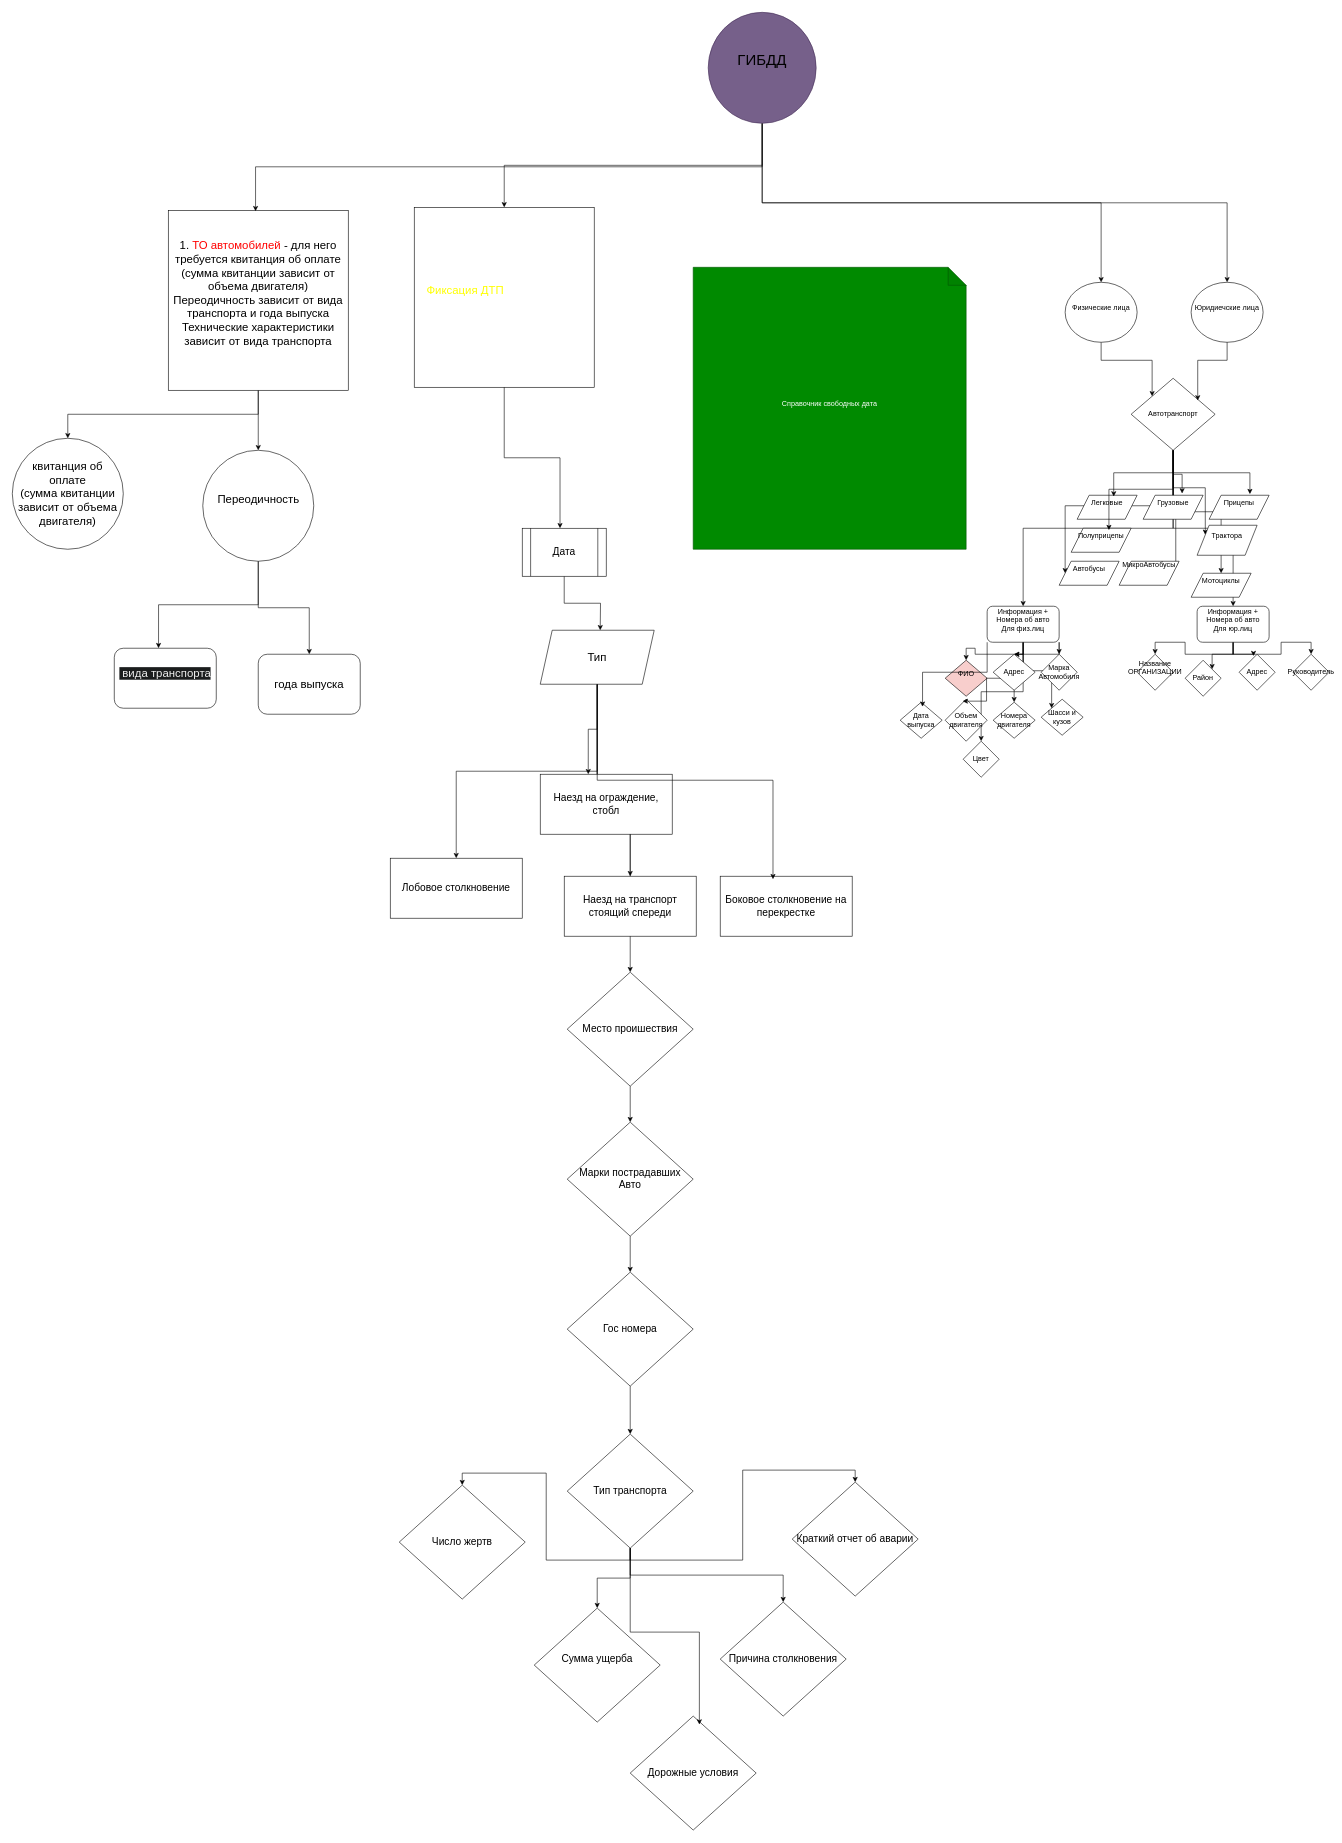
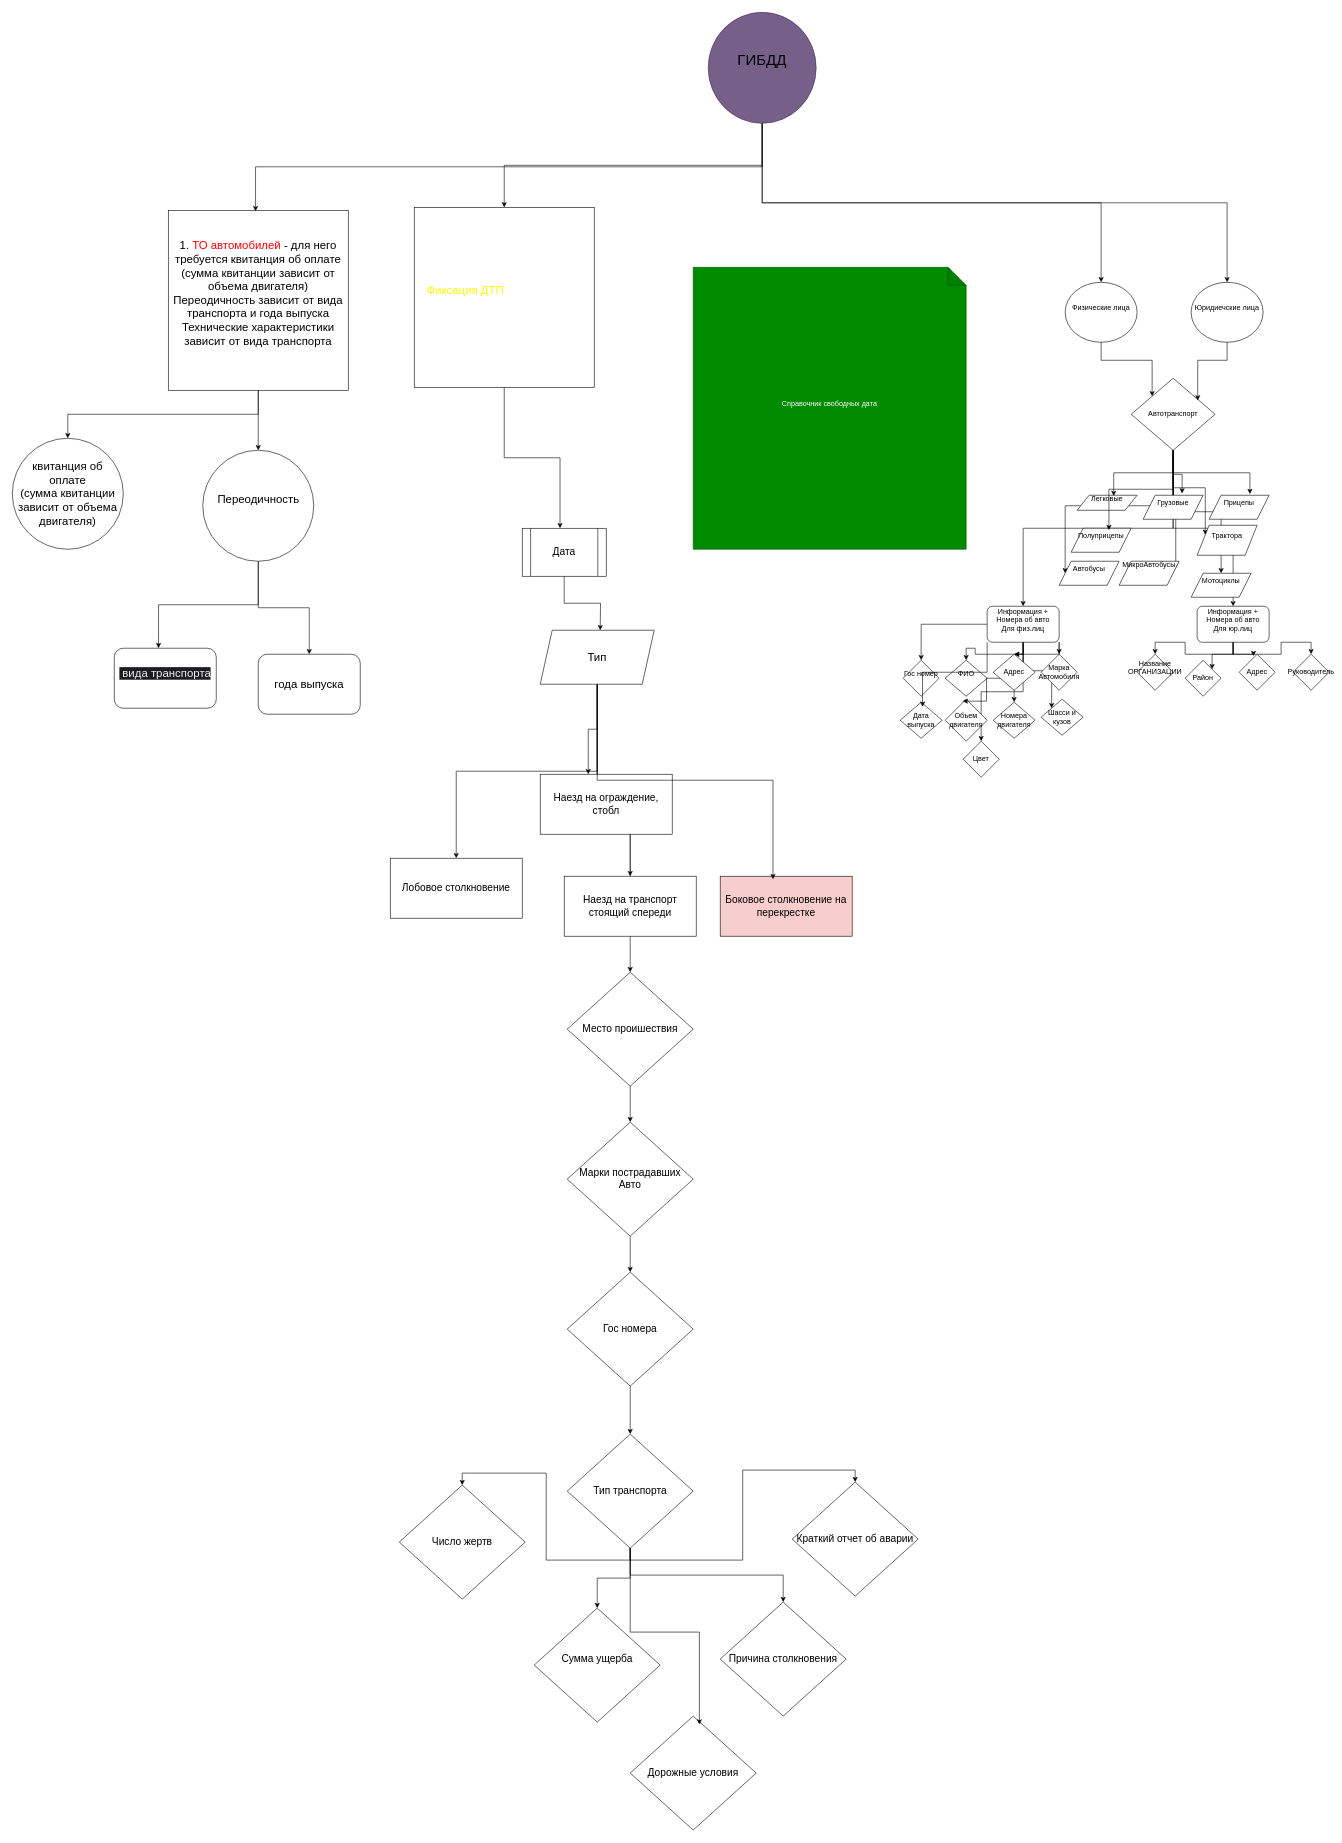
node "Легковые": size 60x24 -> 60x15
edge "Информация + Номера об авто Для физ.лиц" -> "Гос номер": added
node "Гос номер": added
node "ФИО": fillcolor #f8cecc -> #ffffff
node "Боковое столкновение на перекрестке": fillcolor #ffffff -> #f8cecc
